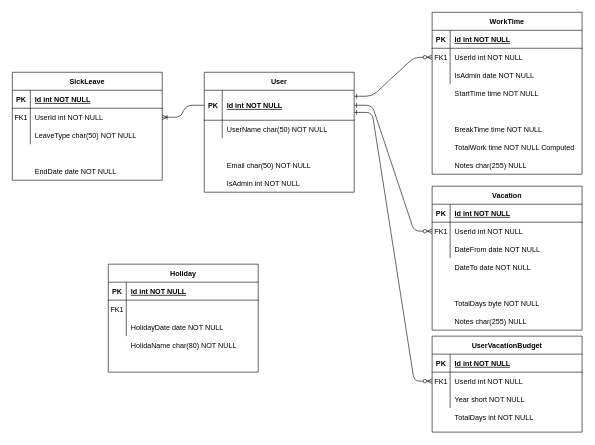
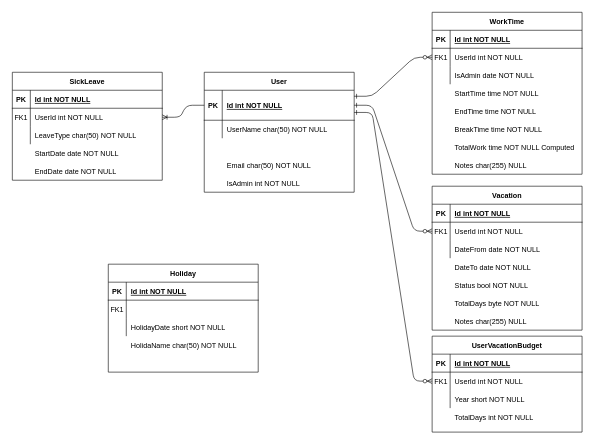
node "EndTime time NOT NULL": added
node "StartDate date NOT NULL": added
node "Status bool NOT NULL": added
node "HolidayDate date NOT NULL": label "HolidayDate date NOT NULL" -> "HolidayDate short NOT NULL"
node "HolidaName char(80) NOT NULL": label "HolidaName char(80) NOT NULL" -> "HolidaName char(50) NOT NULL"
